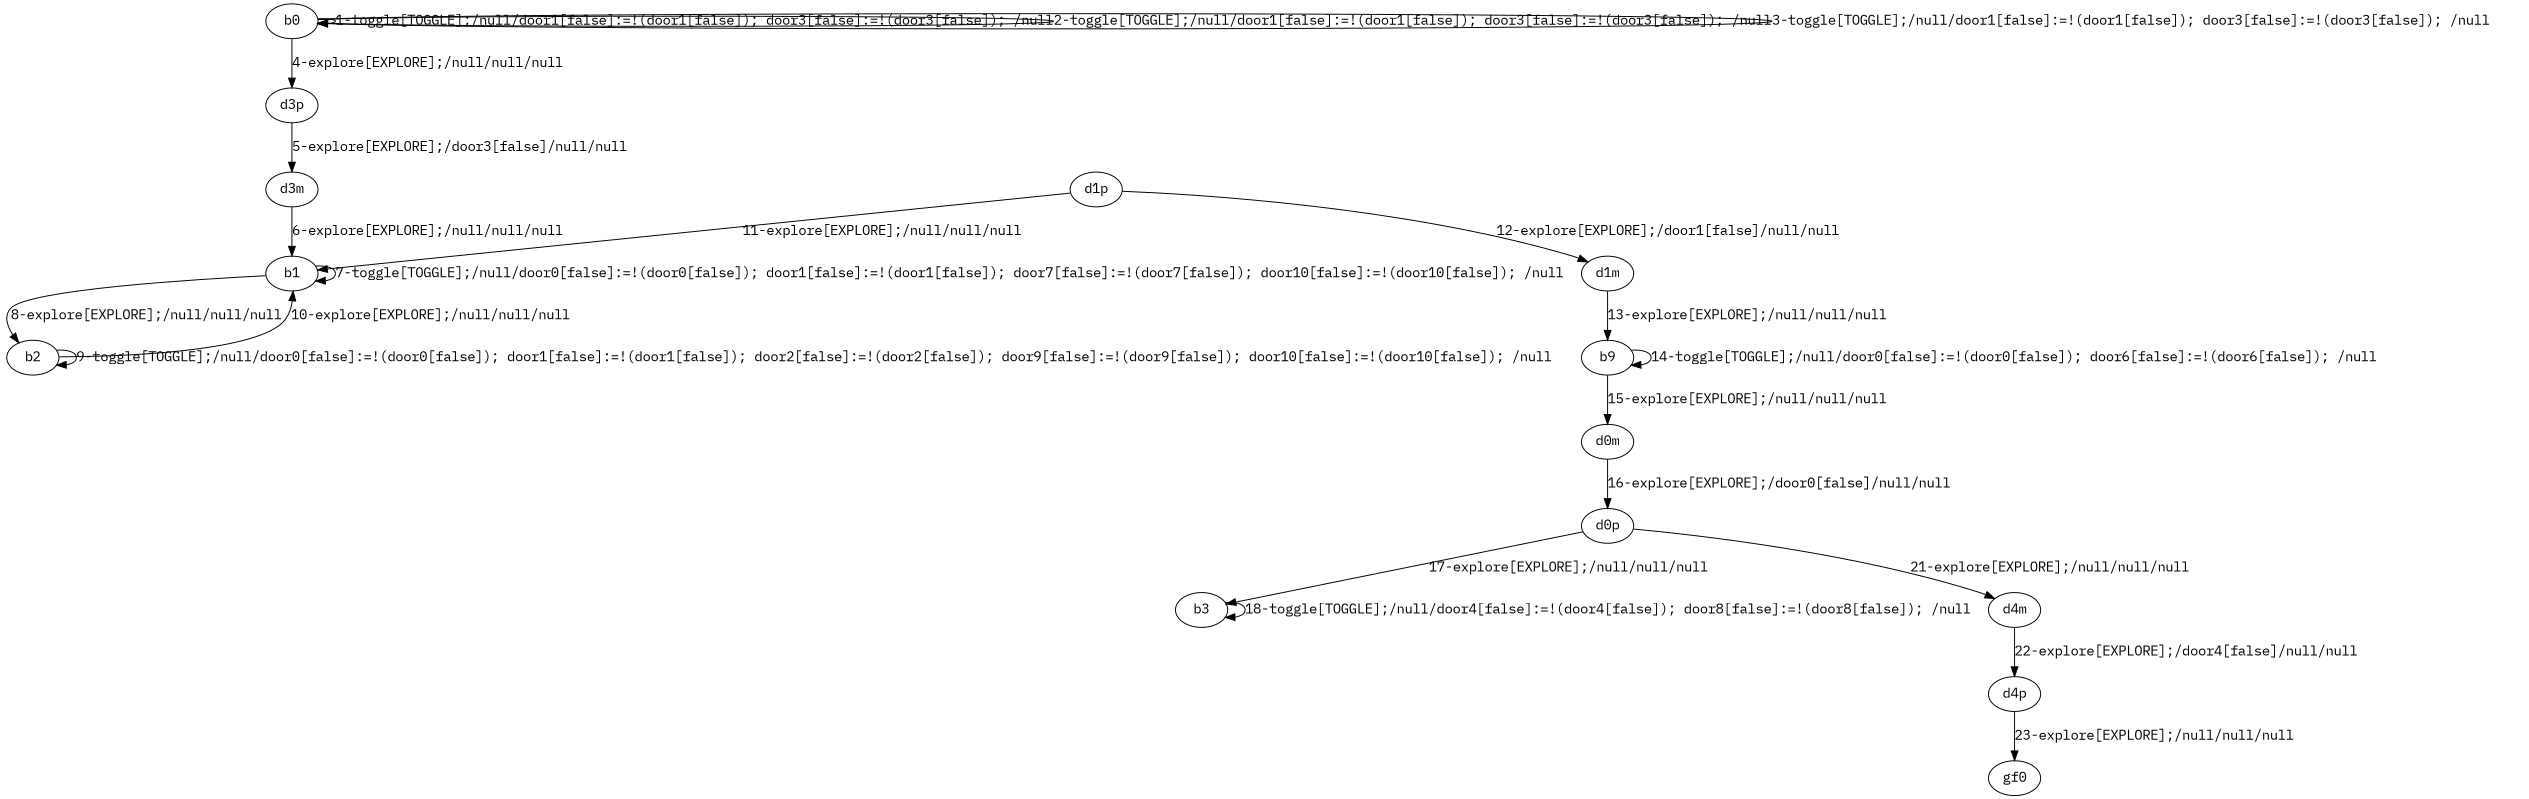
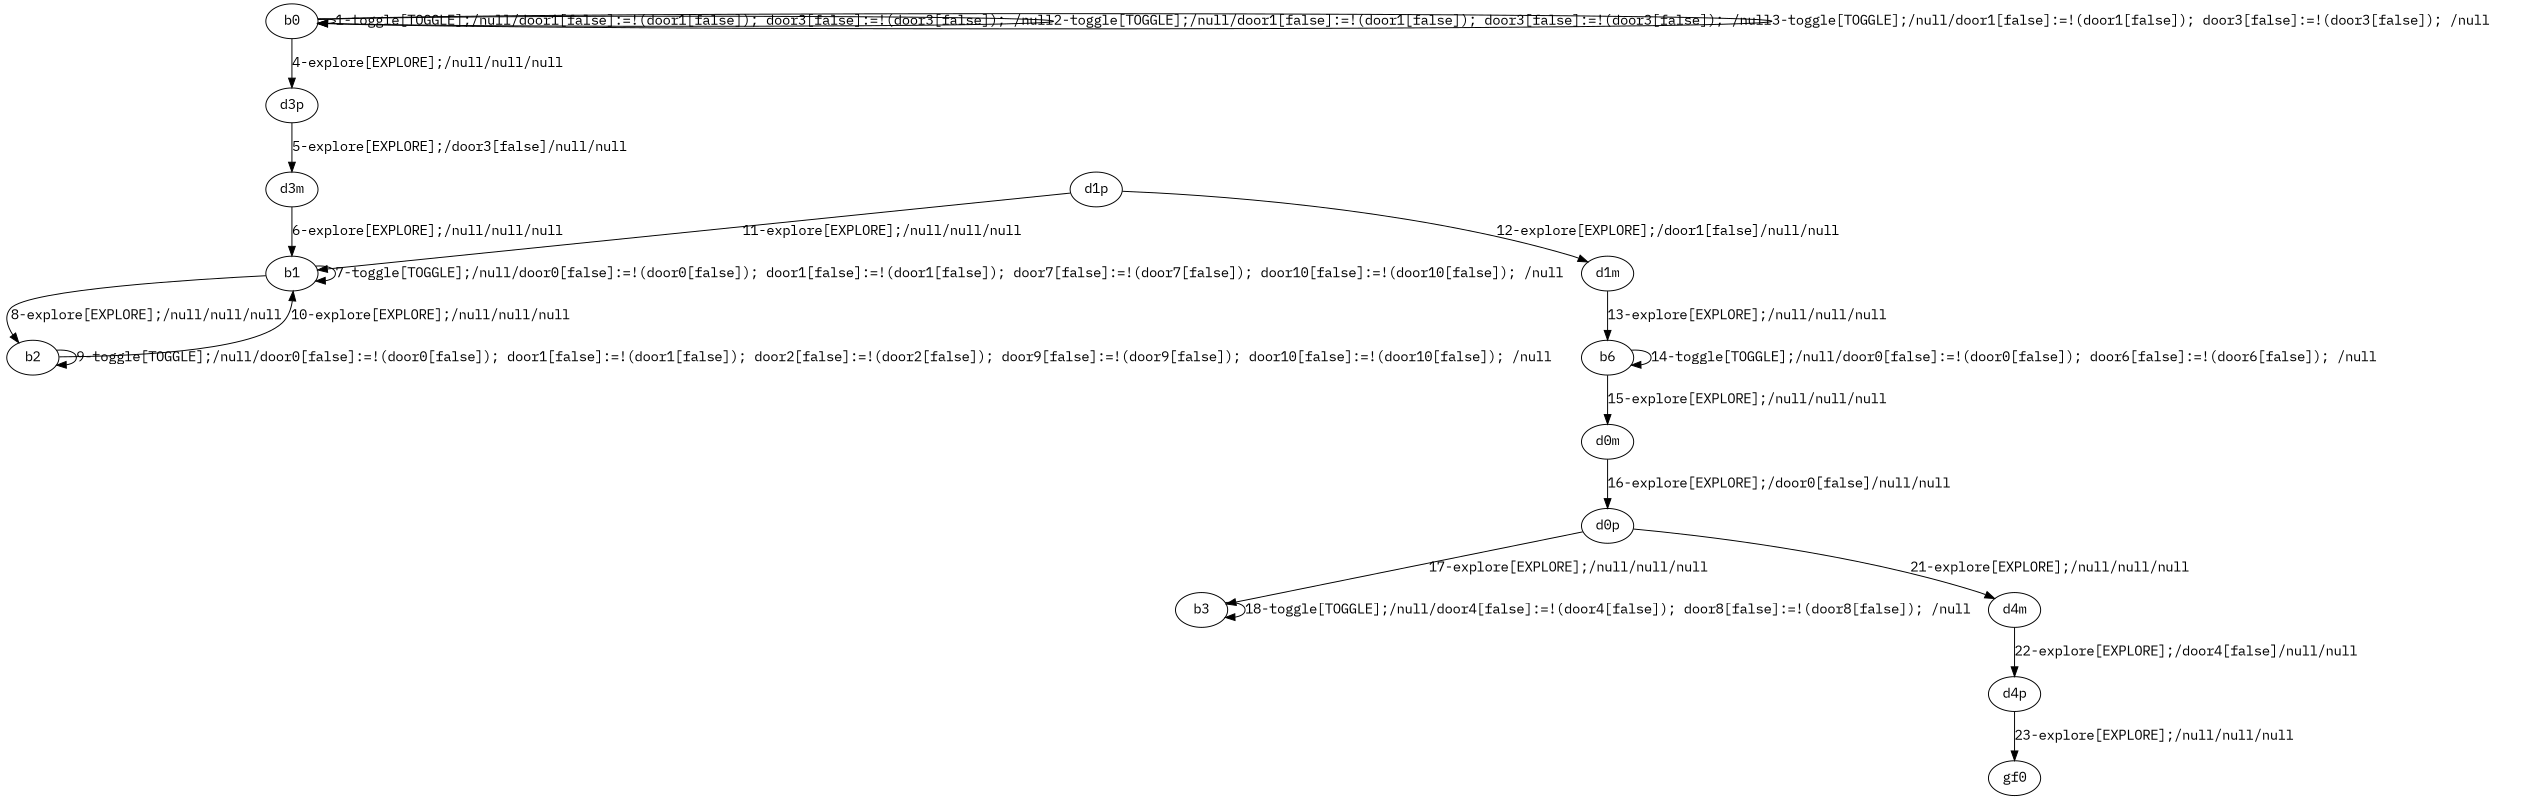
node "b9": label "b9" -> "b6"
